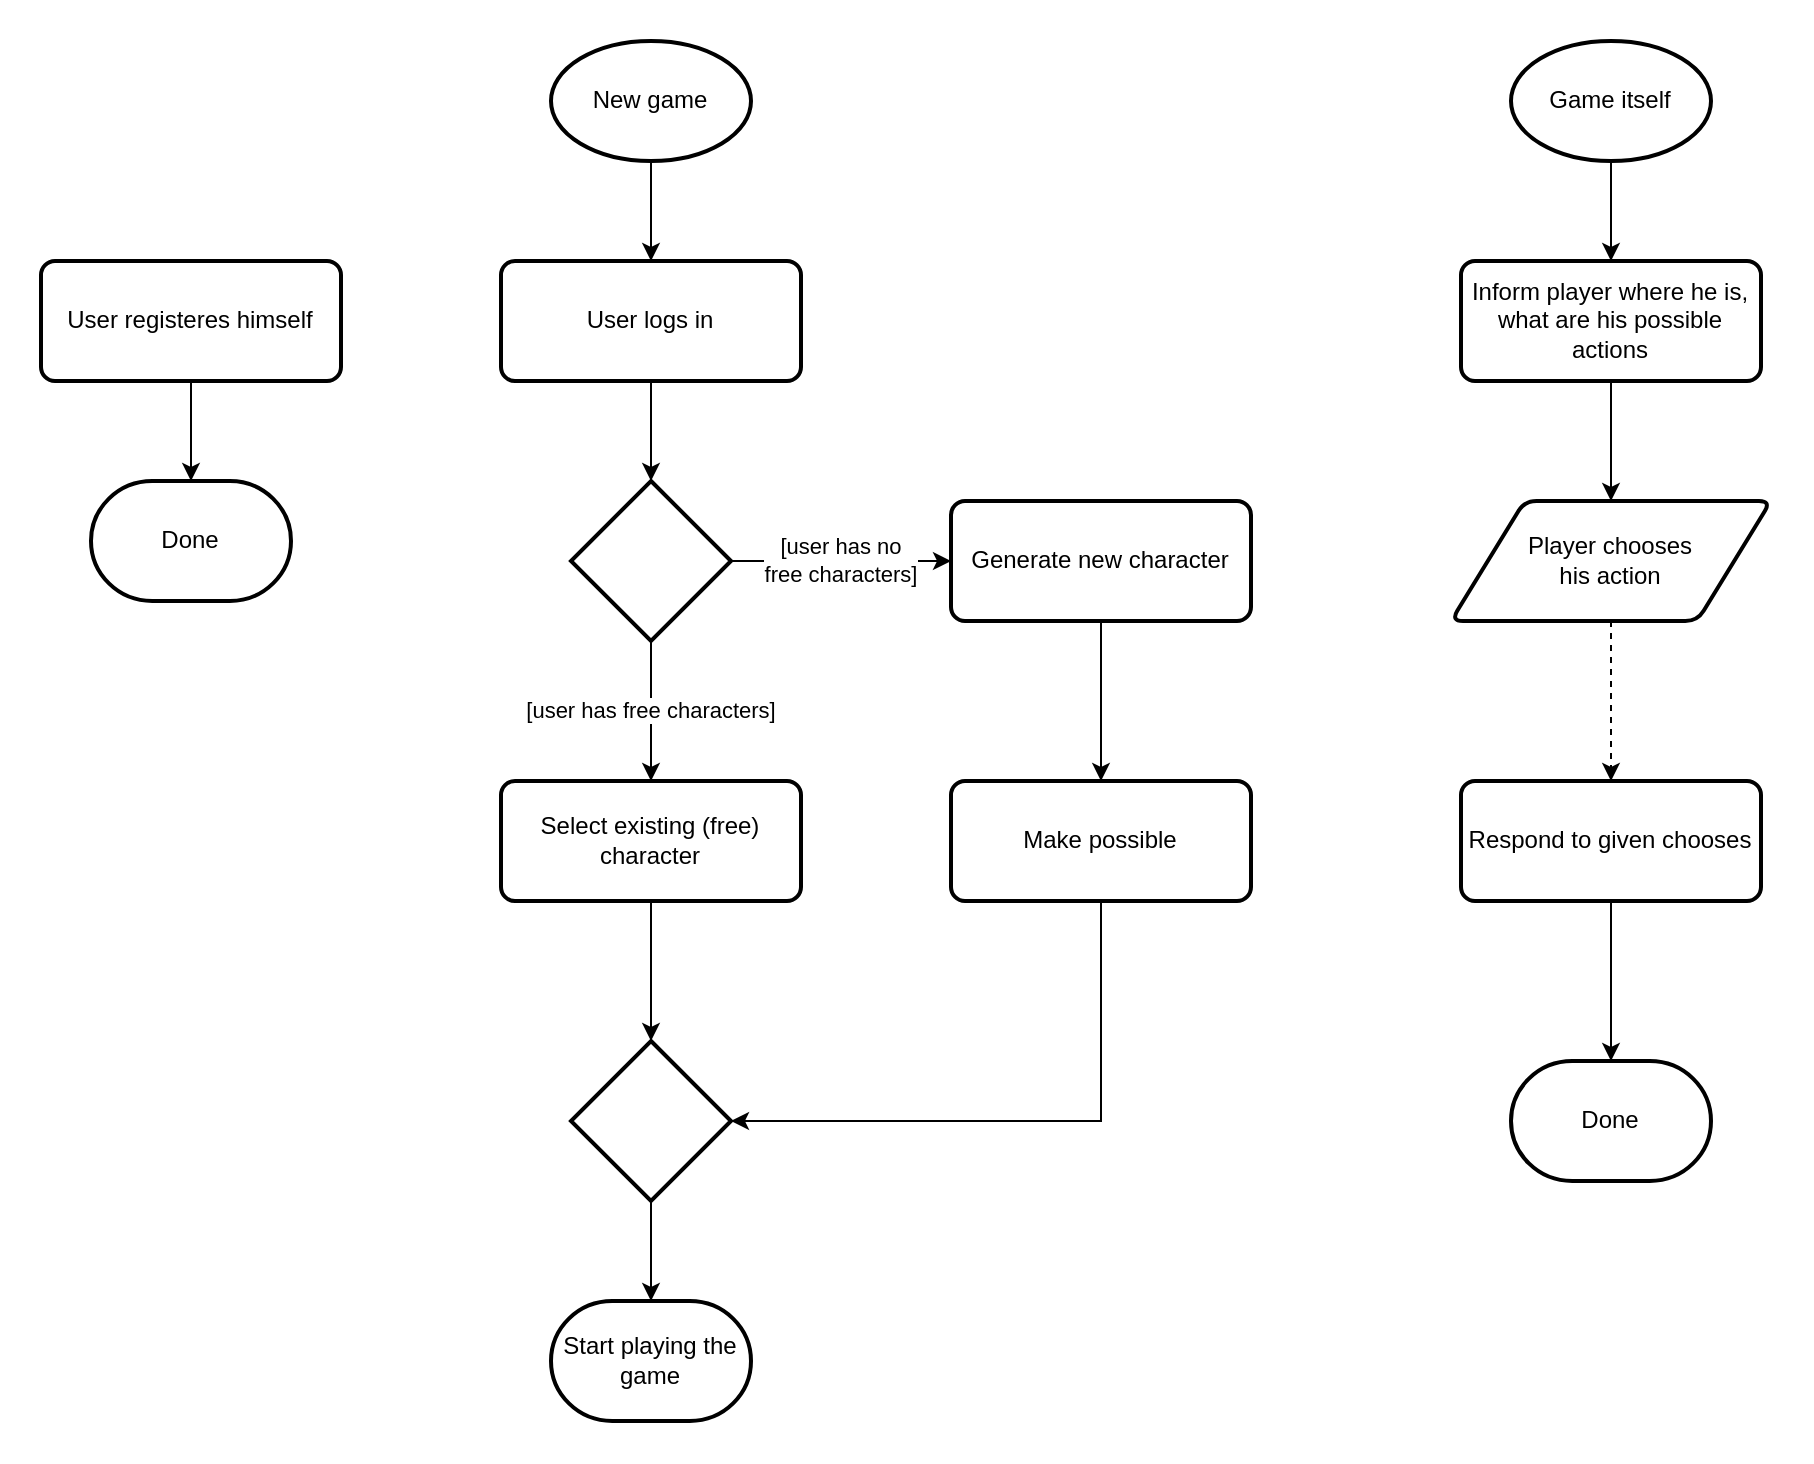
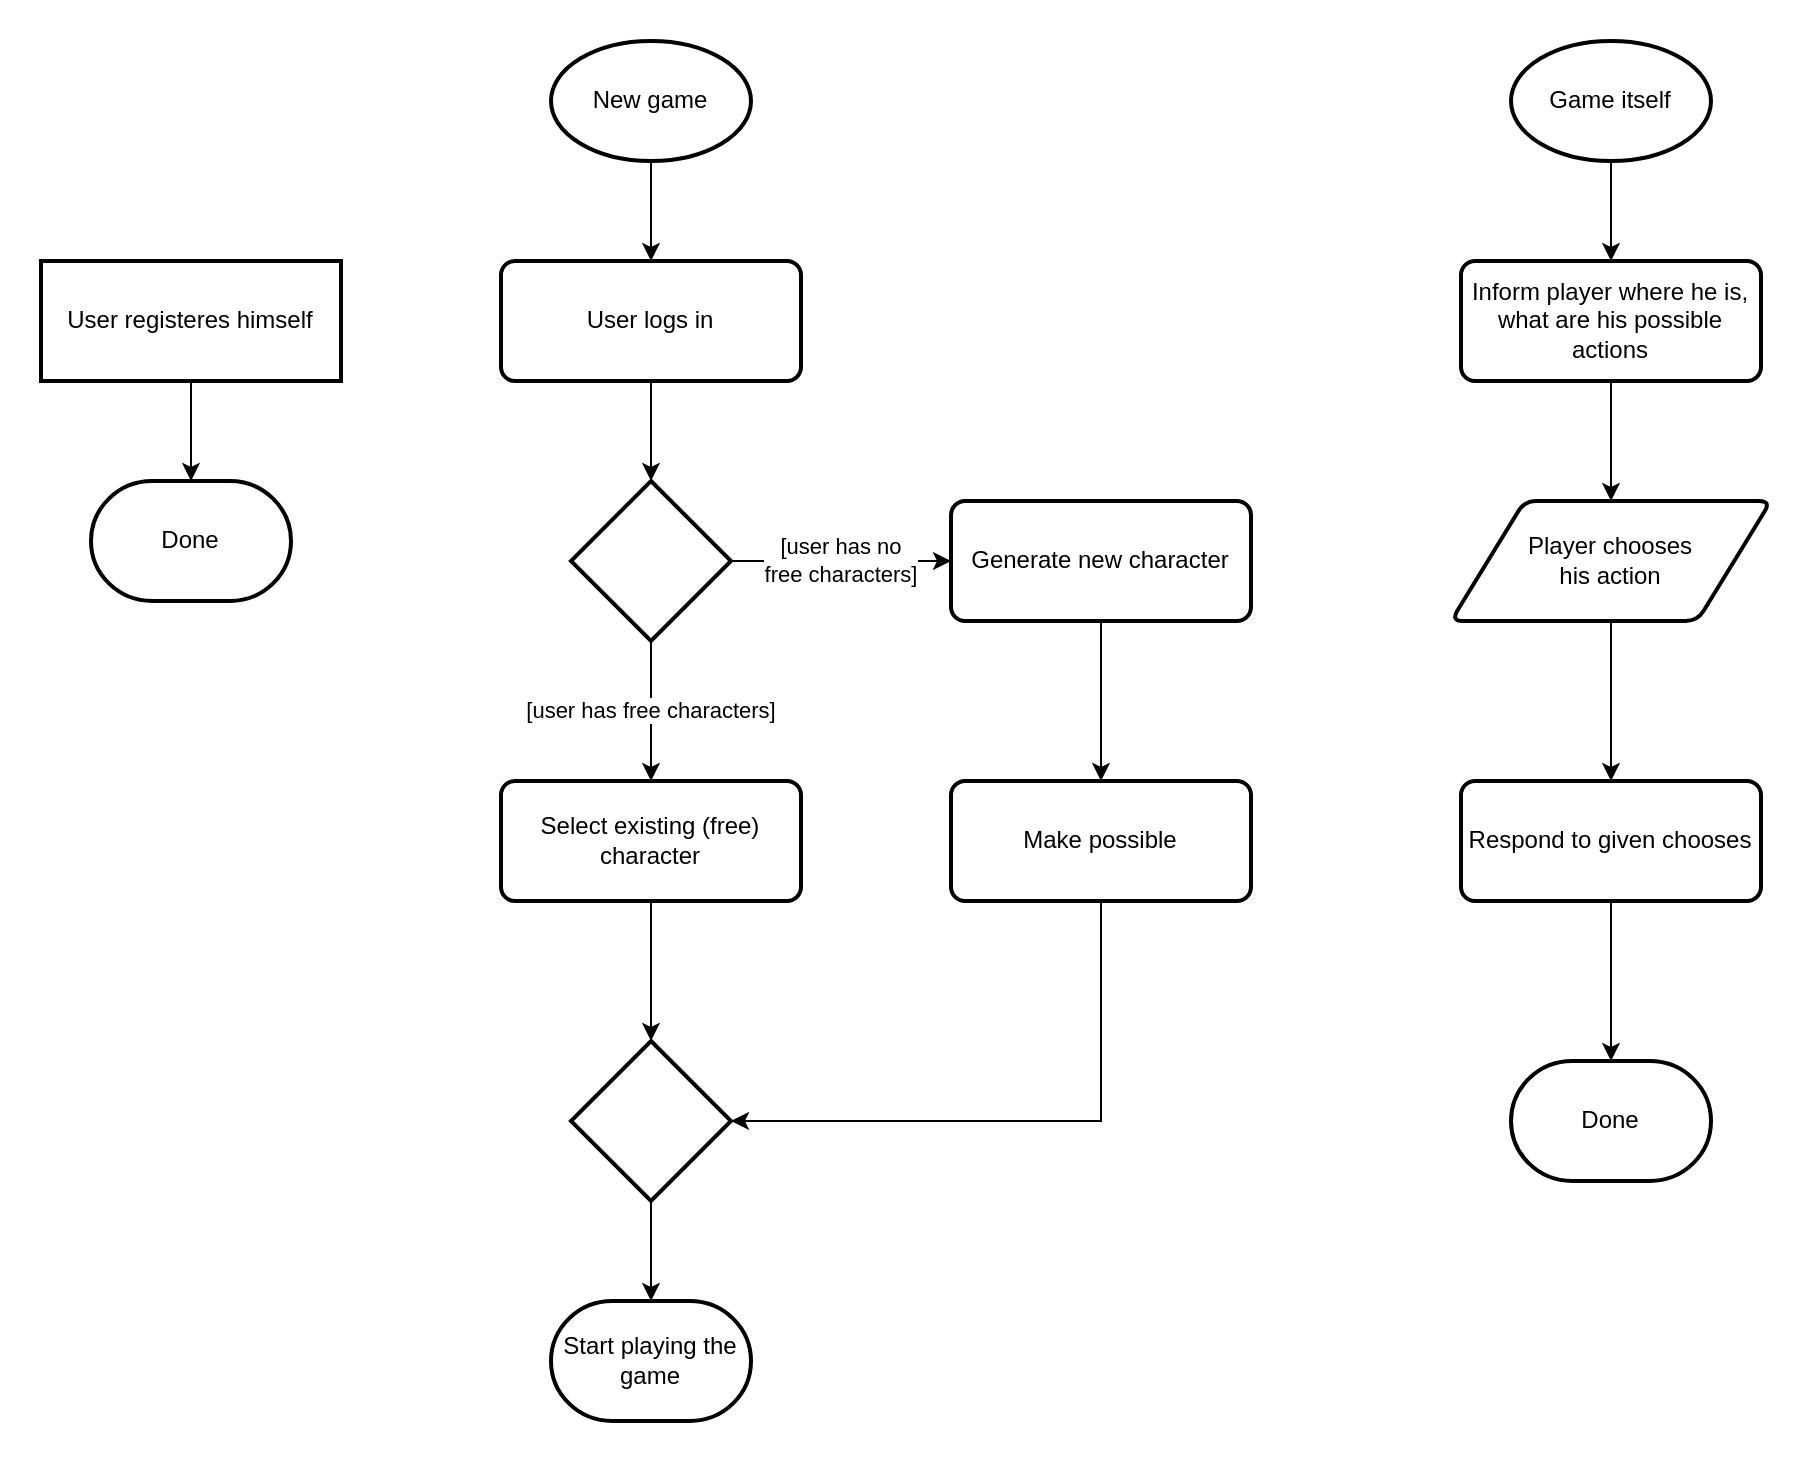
node "User registeres himself": shape rounded rectangle -> rectangle
edge "Player chooses his action" -> "Respond to given chooses": style dashed -> solid
